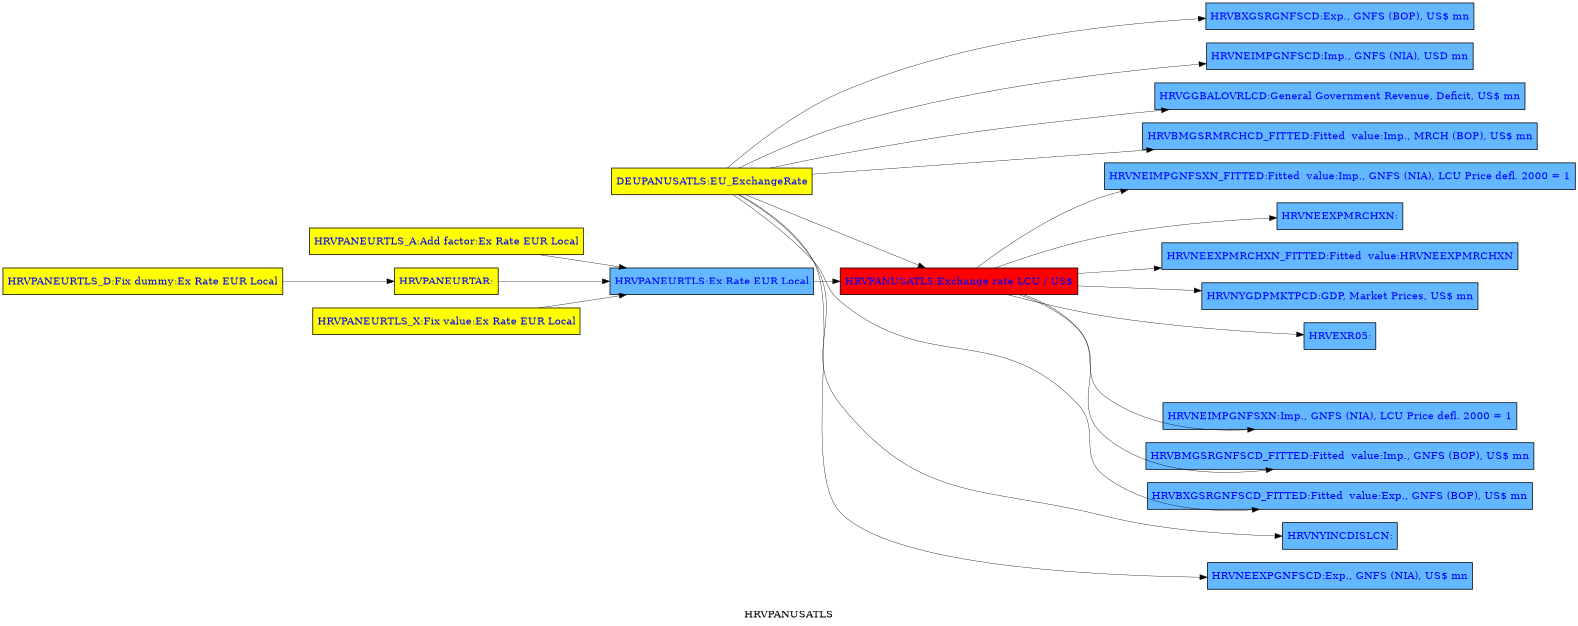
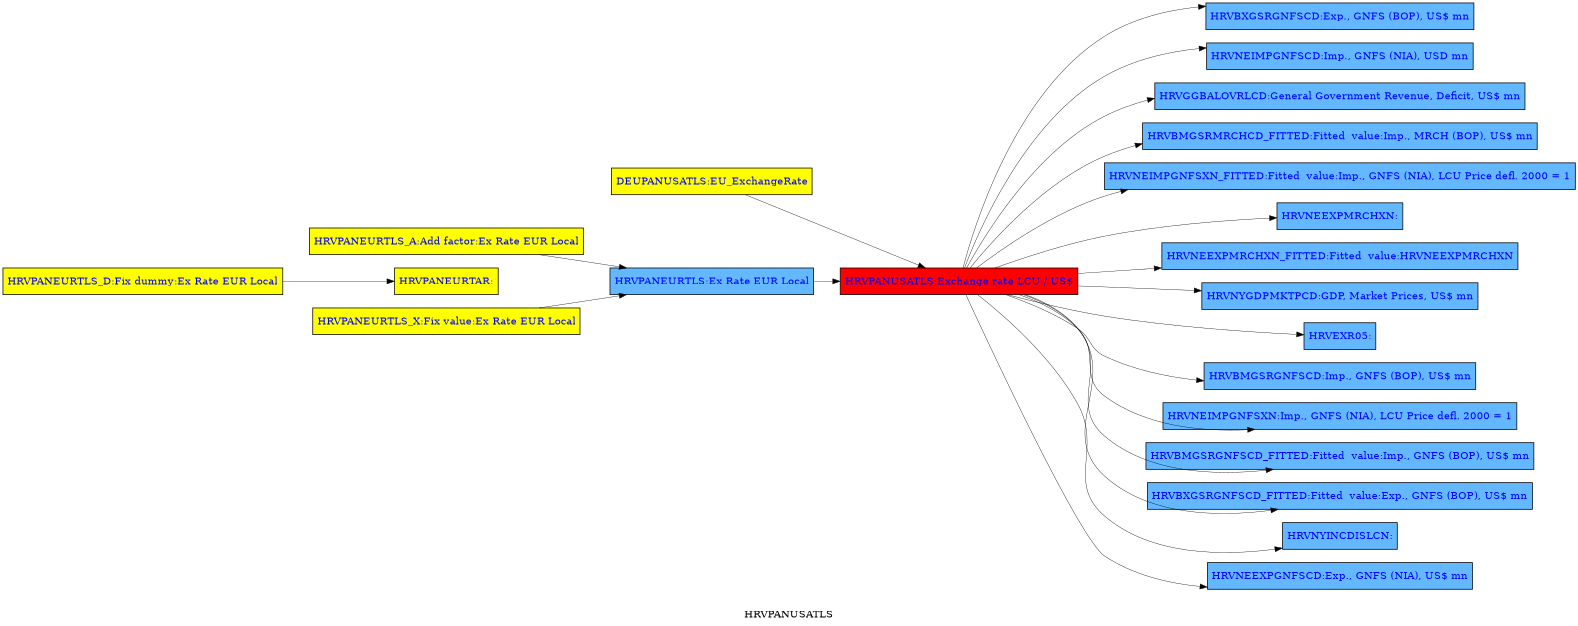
edge "DEUPANUSATLS:EU_ExchangeRate" -> "HRVBXGSRGNFSCD:Exp., GNFS (BOP), US$ mn": now "HRVPANUSATLS:Exchange rate LCU / US$" -> "HRVBXGSRGNFSCD:Exp., GNFS (BOP), US$ mn"
edge "DEUPANUSATLS:EU_ExchangeRate" -> "HRVNEIMPGNFSCD:Imp., GNFS (NIA), USD mn": now "HRVPANUSATLS:Exchange rate LCU / US$" -> "HRVNEIMPGNFSCD:Imp., GNFS (NIA), USD mn"
edge "DEUPANUSATLS:EU_ExchangeRate" -> "HRVGGBALOVRLCD:General Government Revenue, Deficit, US$ mn": now "HRVPANUSATLS:Exchange rate LCU / US$" -> "HRVGGBALOVRLCD:General Government Revenue, Deficit, US$ mn"
edge "DEUPANUSATLS:EU_ExchangeRate" -> "HRVBMGSRMRCHCD_FITTED:Fitted  value:Imp., MRCH (BOP), US$ mn": now "HRVPANUSATLS:Exchange rate LCU / US$" -> "HRVBMGSRMRCHCD_FITTED:Fitted  value:Imp., MRCH (BOP), US$ mn"
edge "HRVPANEURTAR:" -> "HRVPANEURTLS:Ex Rate EUR Local": removed
edge "DEUPANUSATLS:EU_ExchangeRate" -> "HRVBXGSRGNFSCD_FITTED:Fitted  value:Exp., GNFS (BOP), US$ mn": now "HRVPANUSATLS:Exchange rate LCU / US$" -> "HRVBXGSRGNFSCD_FITTED:Fitted  value:Exp., GNFS (BOP), US$ mn"
node "HRVBMGSRGNFSCD:Imp., GNFS (BOP), US$ mn": added
edge "DEUPANUSATLS:EU_ExchangeRate" -> "HRVNYINCDISLCN:": now "HRVPANUSATLS:Exchange rate LCU / US$" -> "HRVNYINCDISLCN:"
edge "DEUPANUSATLS:EU_ExchangeRate" -> "HRVNEEXPGNFSCD:Exp., GNFS (NIA), US$ mn": now "HRVPANUSATLS:Exchange rate LCU / US$" -> "HRVNEEXPGNFSCD:Exp., GNFS (NIA), US$ mn"
